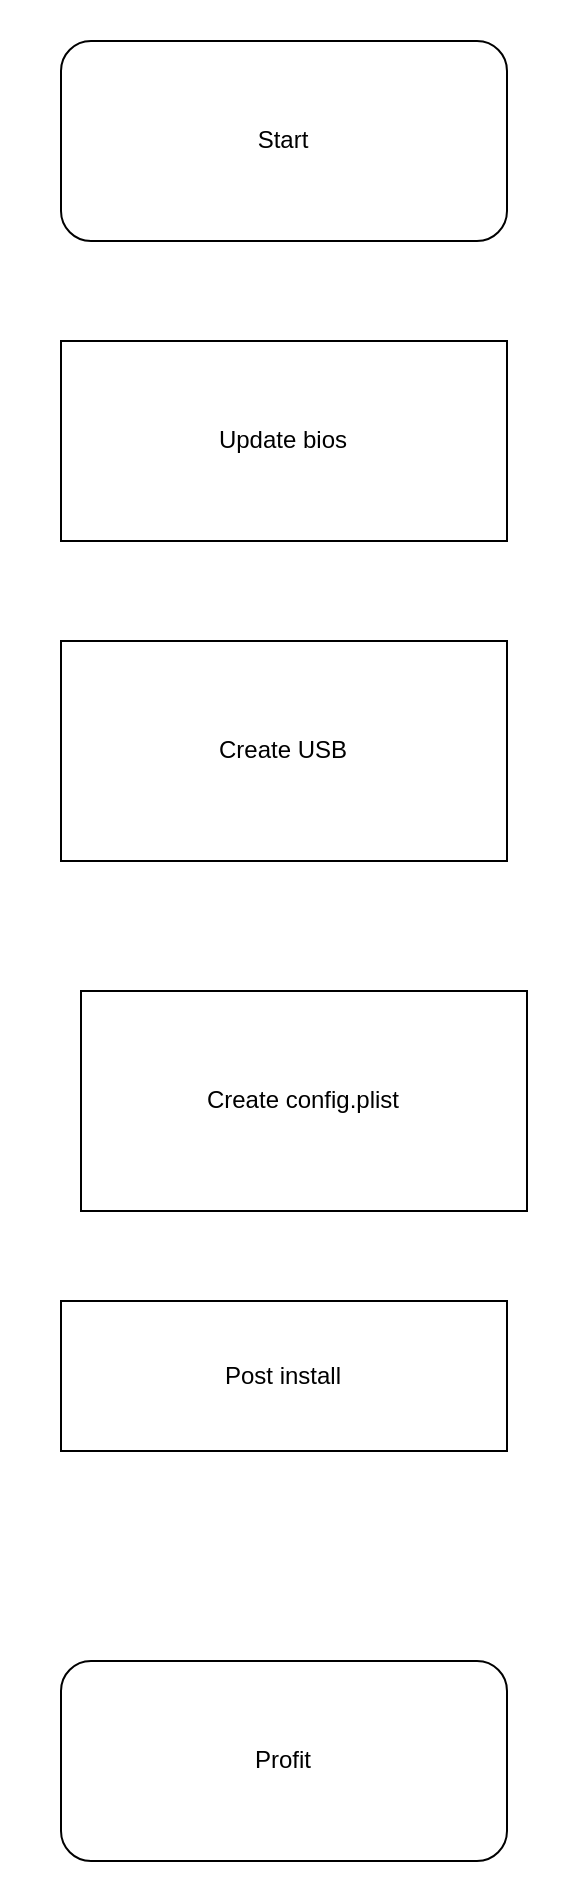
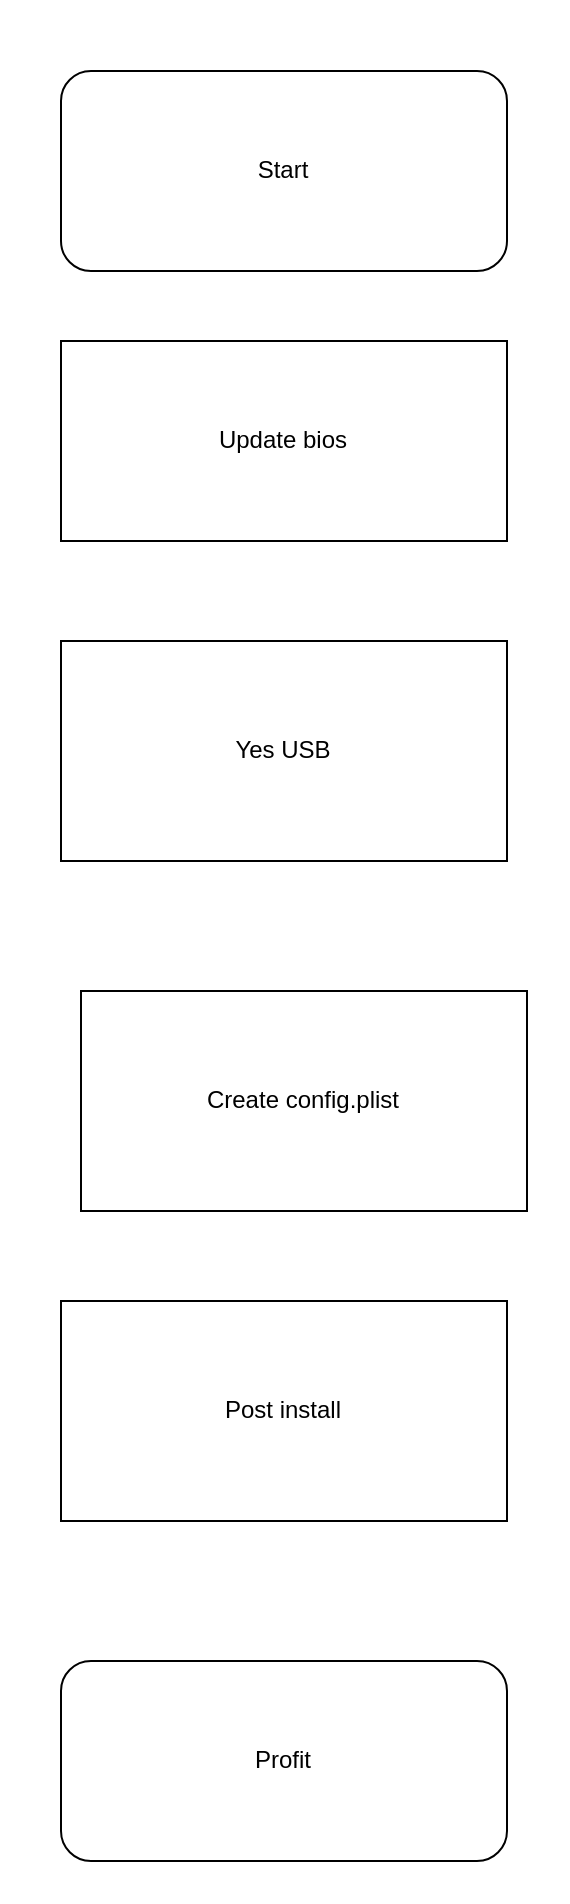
node "Start": moved (284, 141) -> (284, 171)
node "Create USB": label "Create USB" -> "Yes USB"
node "Post install": size 446x150 -> 446x220
